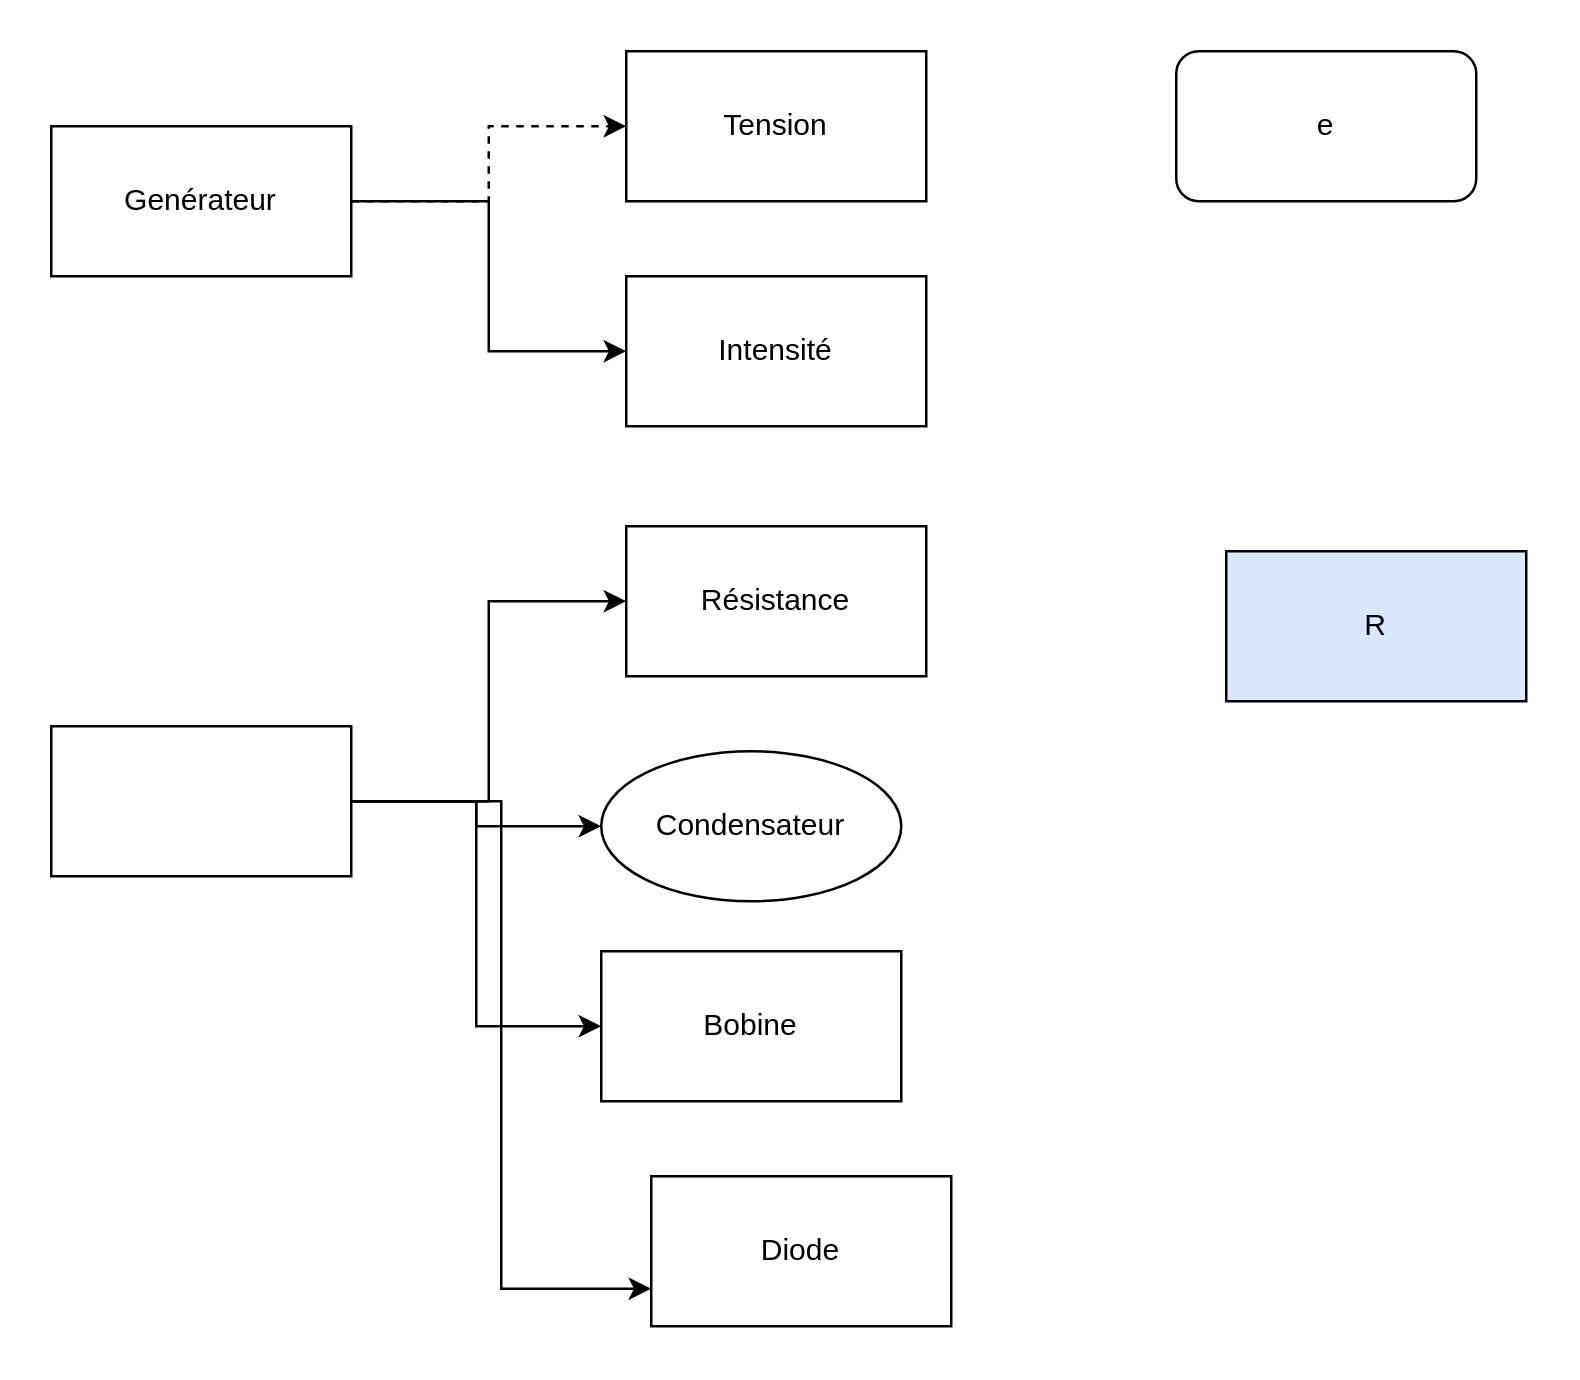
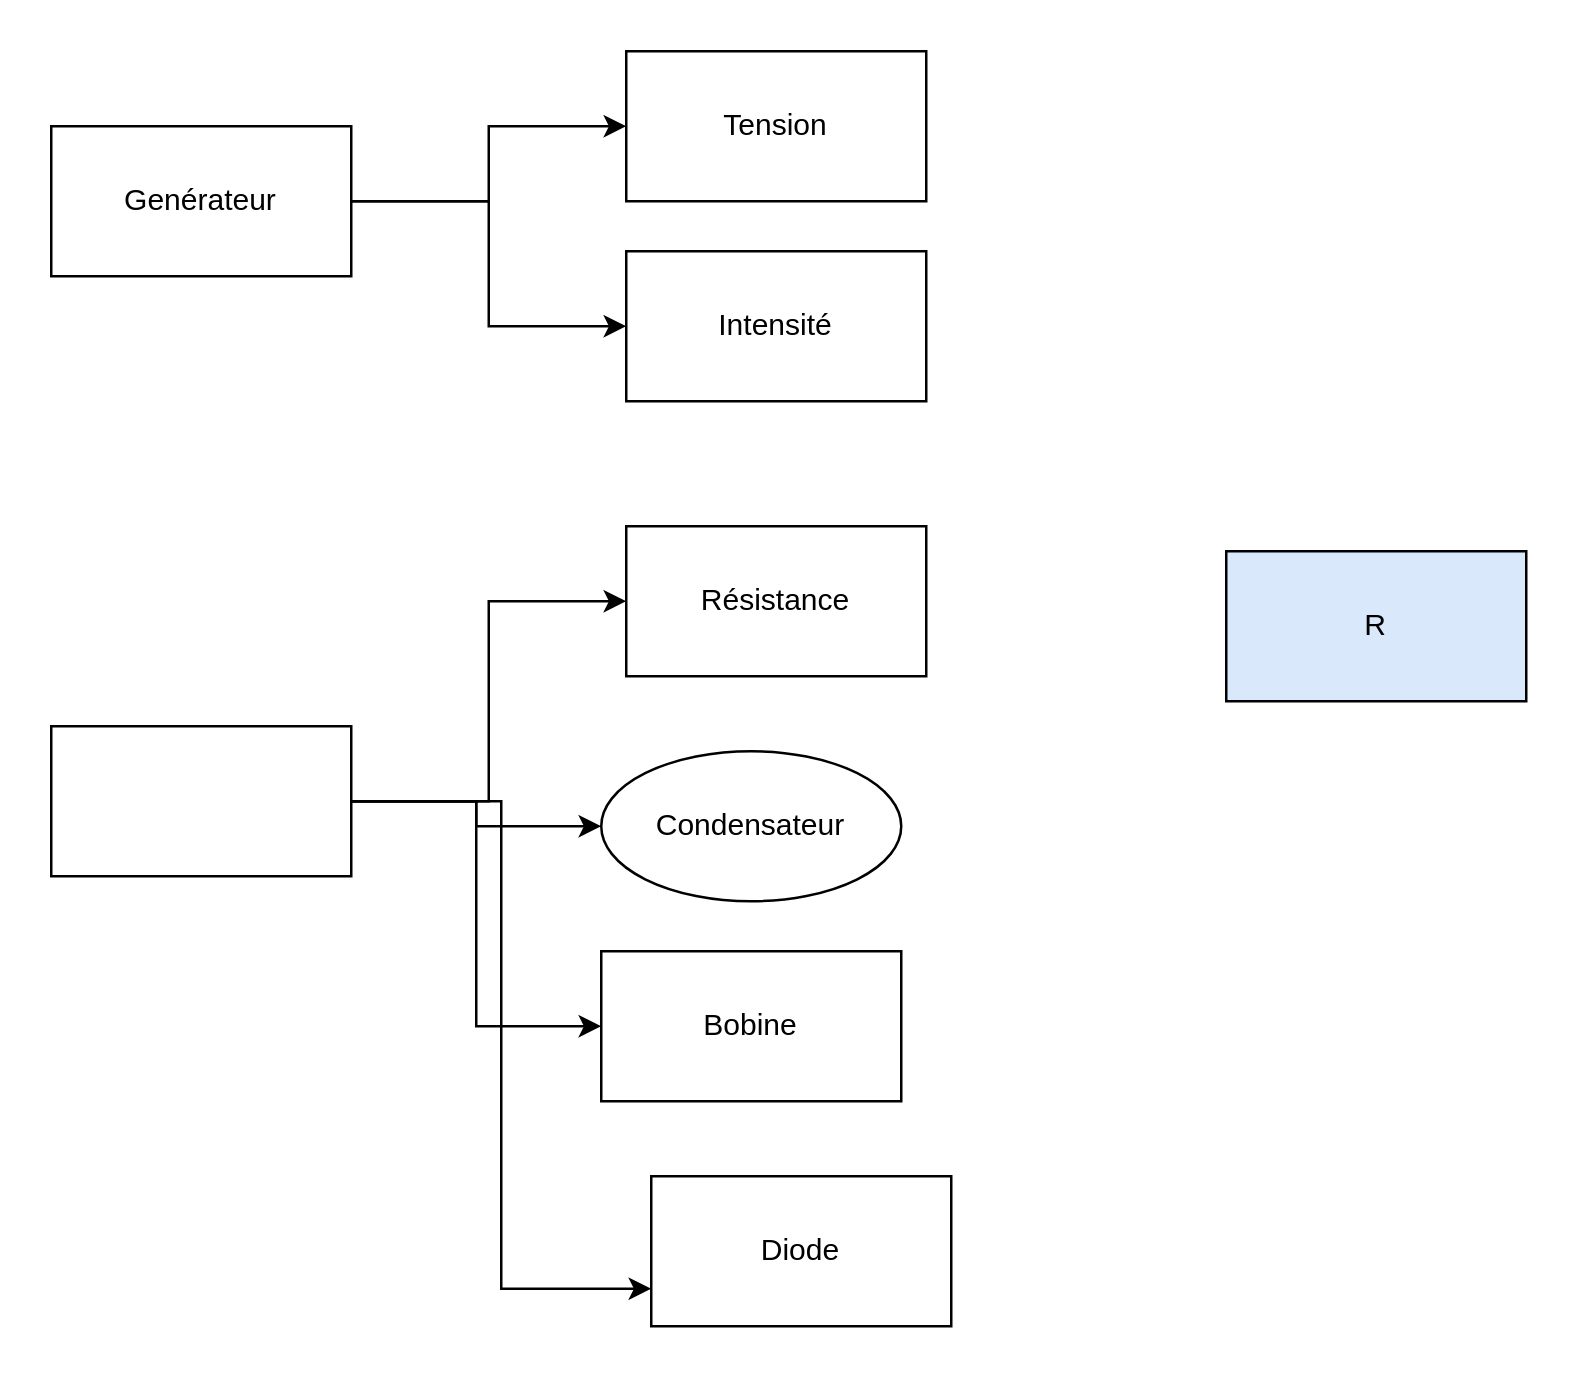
edge "Genérateur" -> "Tension": style dashed -> solid
node "e": removed
node "Intensité": moved (776, 351) -> (776, 326)
